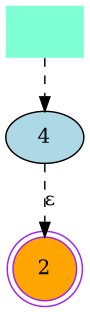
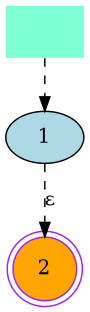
node "4": label "4" -> "1"
